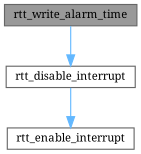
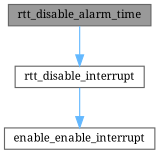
node "rtt_write_alarm_time": label "rtt_write_alarm_time" -> "rtt_disable_alarm_time"
node "rtt_enable_interrupt": label "rtt_enable_interrupt" -> "enable_enable_interrupt"
